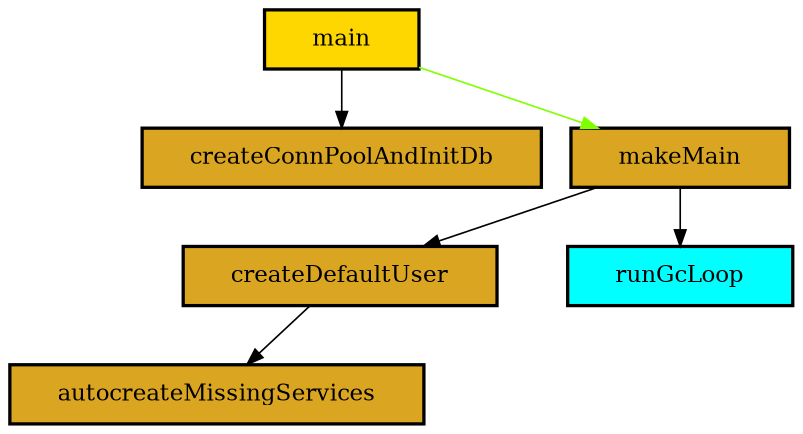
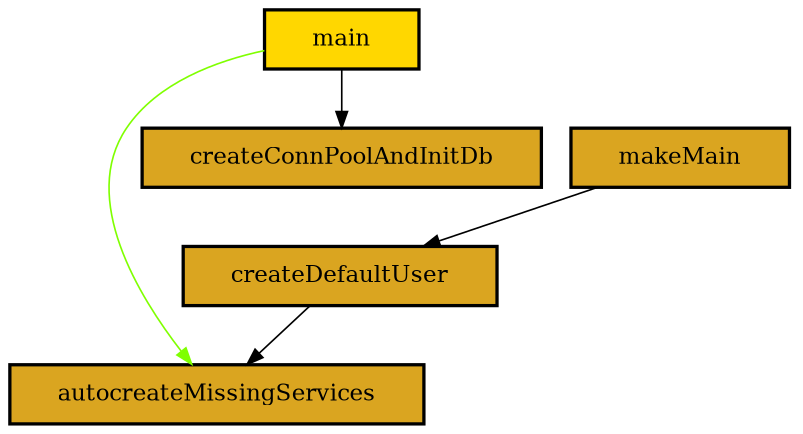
edge "main" -> "makeMain": now "main" -> "autocreateMissingServices"
node "runGcLoop": removed
